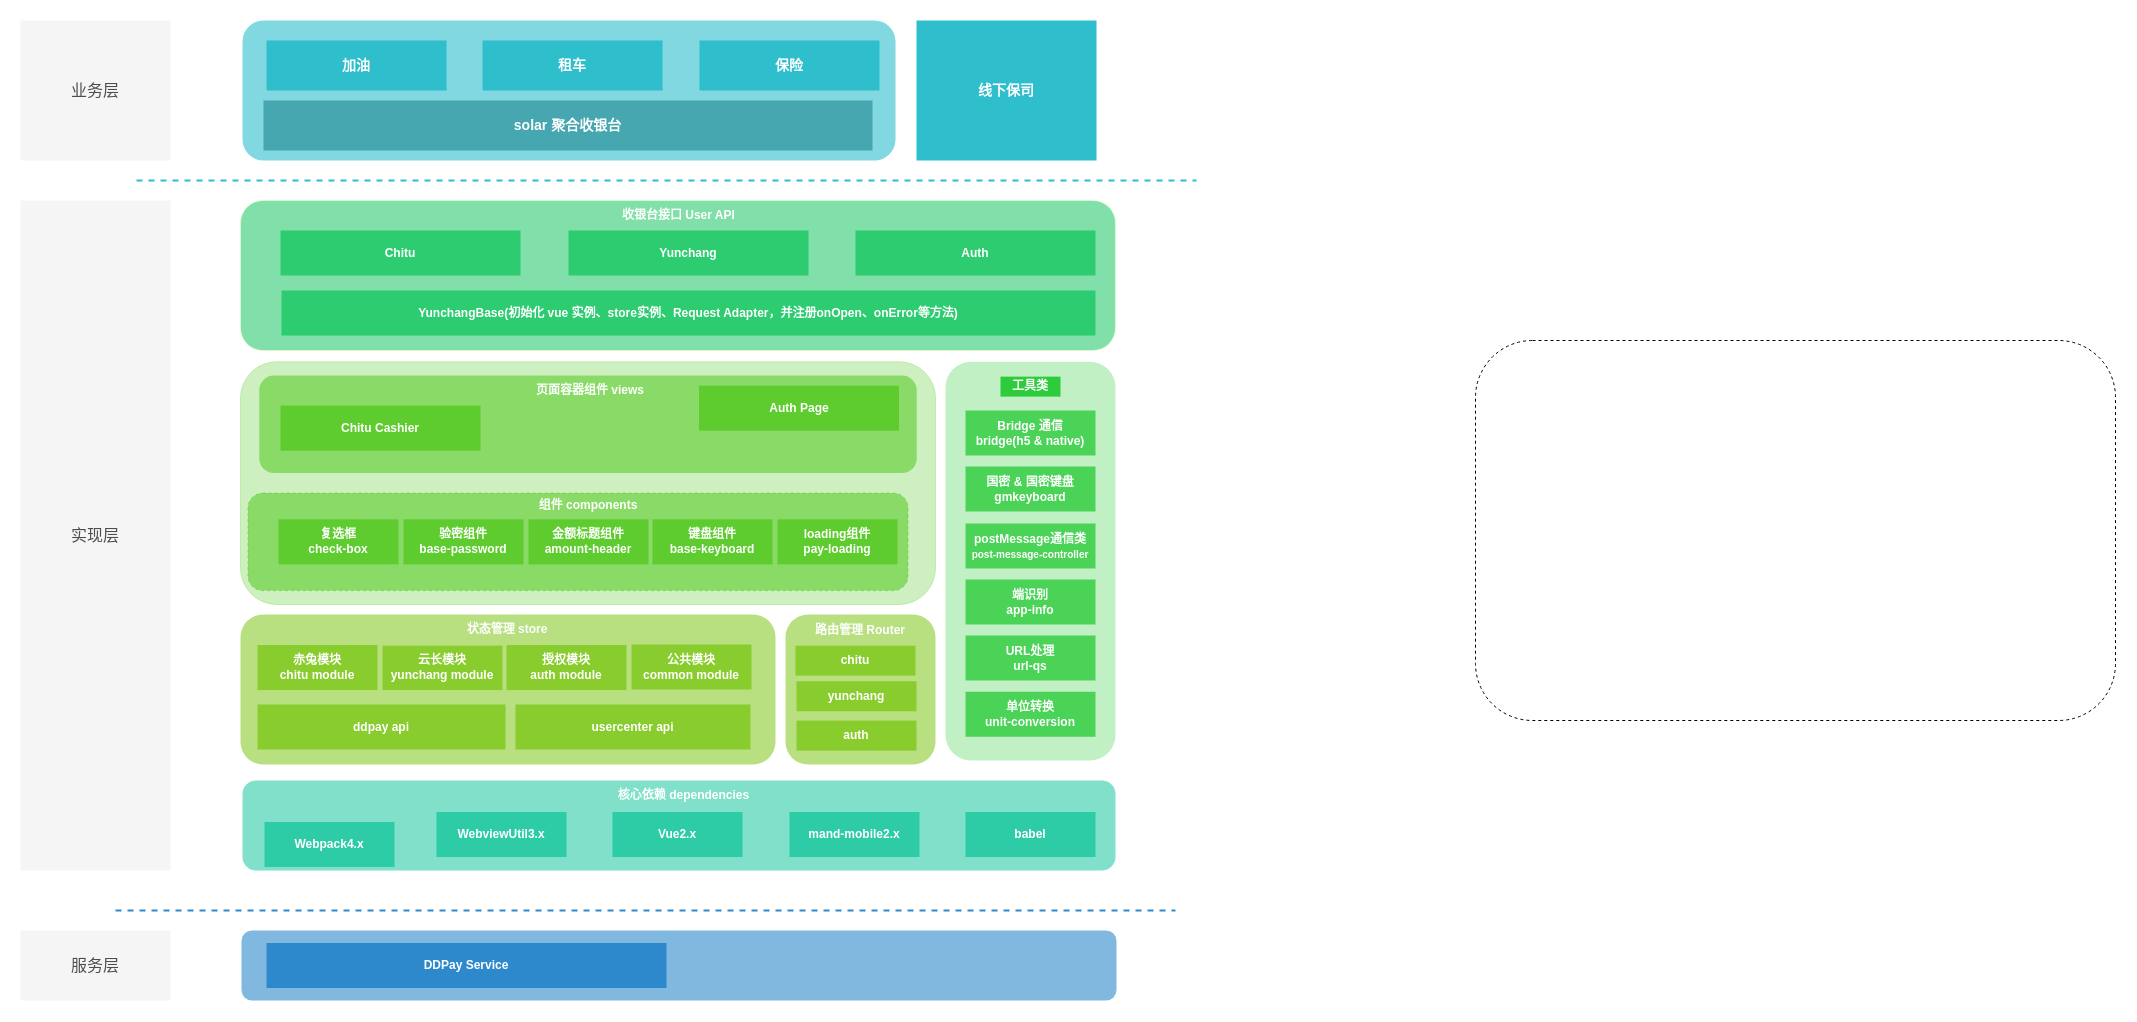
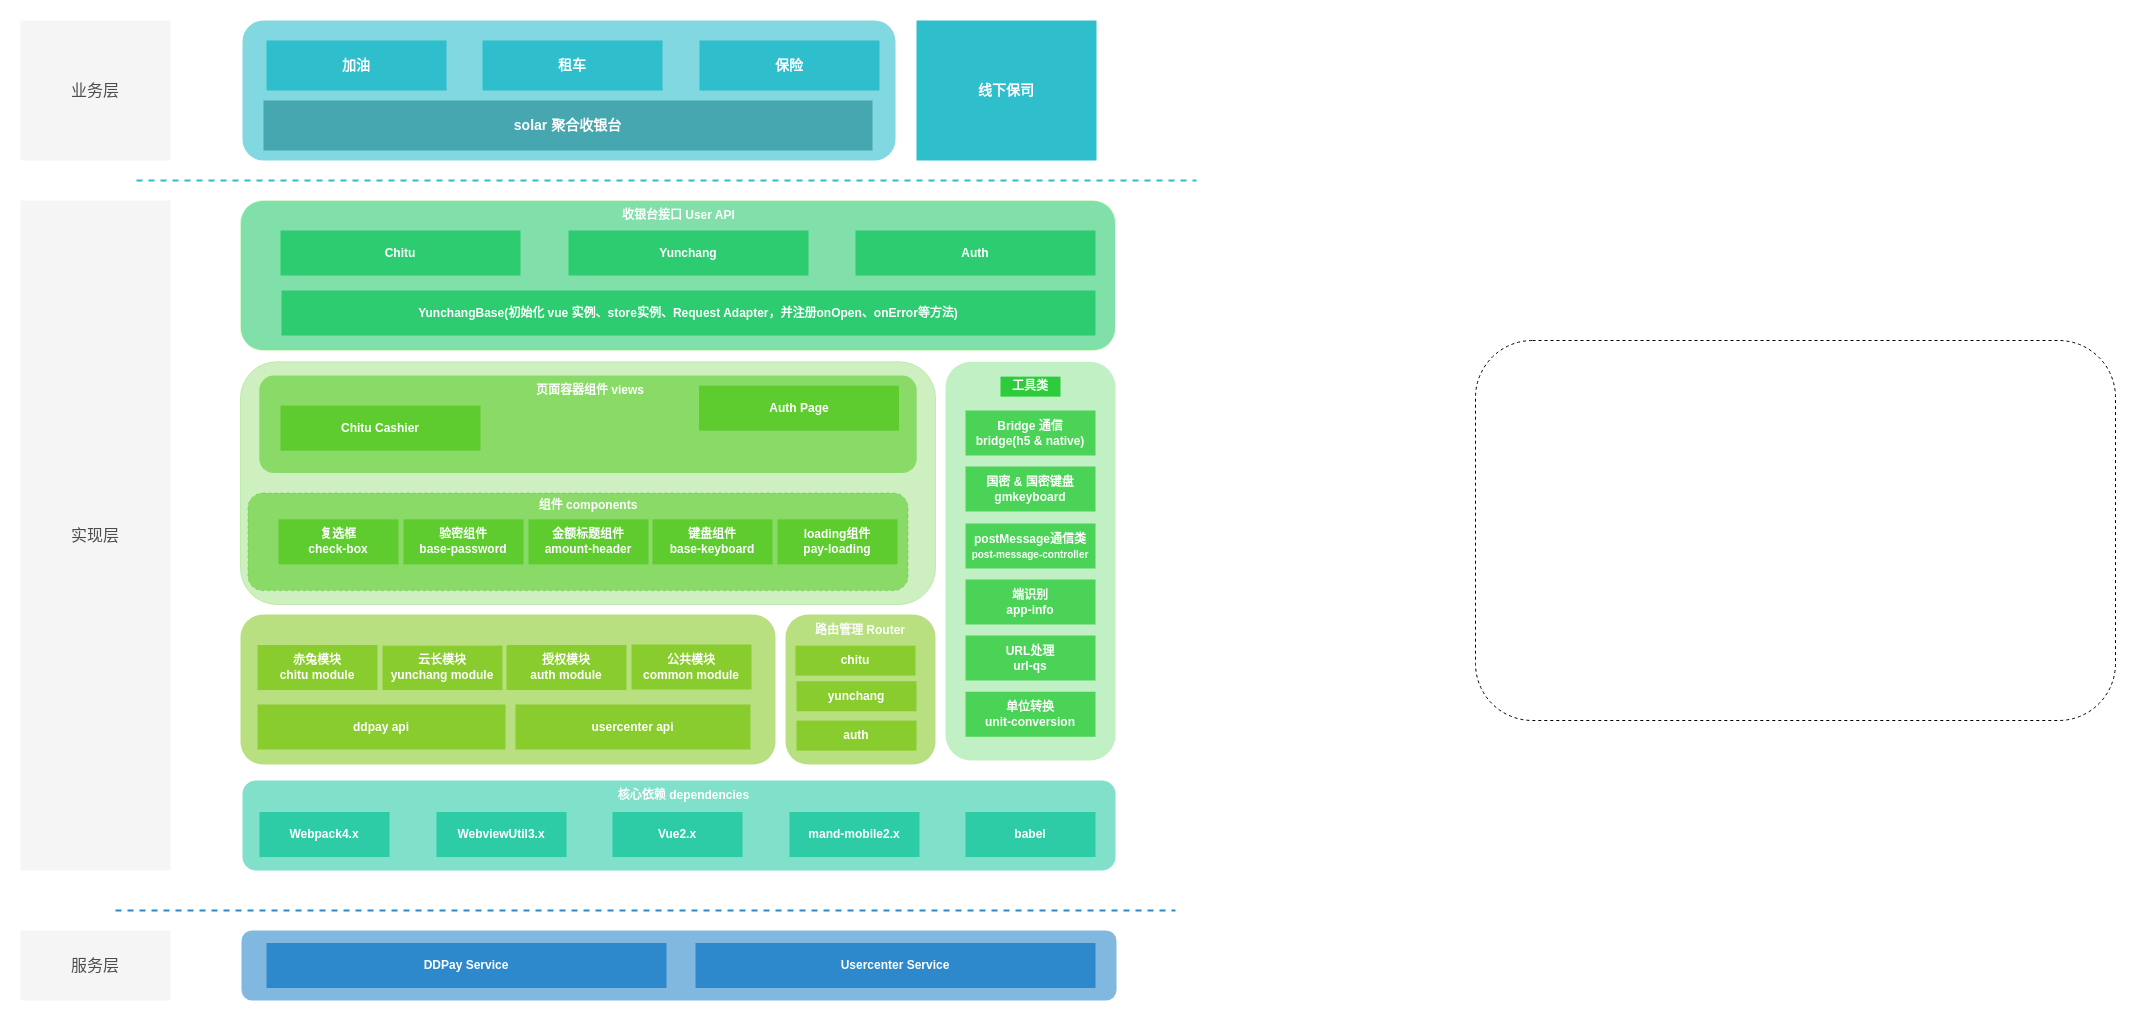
node "状态管理 store": removed
node "Webpack4.x": moved (330, 845) -> (325, 835)
node "Usercenter Service": added
